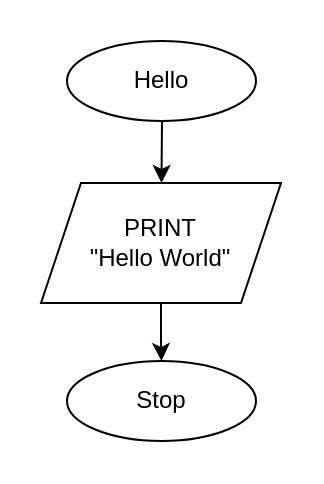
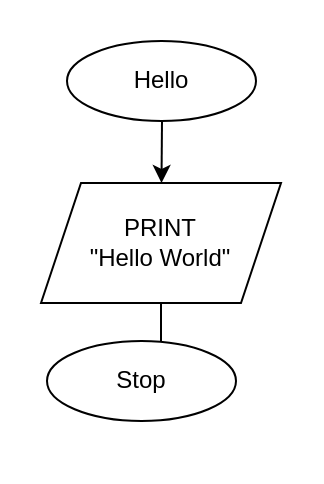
node "Stop": moved (162, 401) -> (142, 381)
